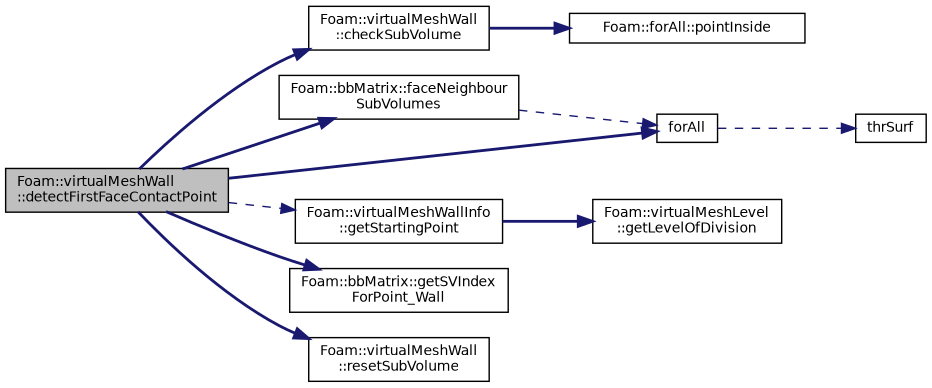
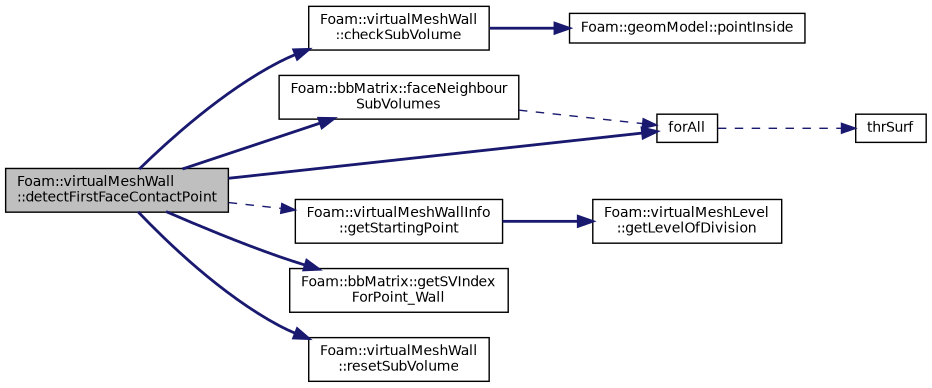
node "Foam::forAll::pointInside": label "Foam::forAll::pointInside" -> "Foam::geomModel::pointInside"
